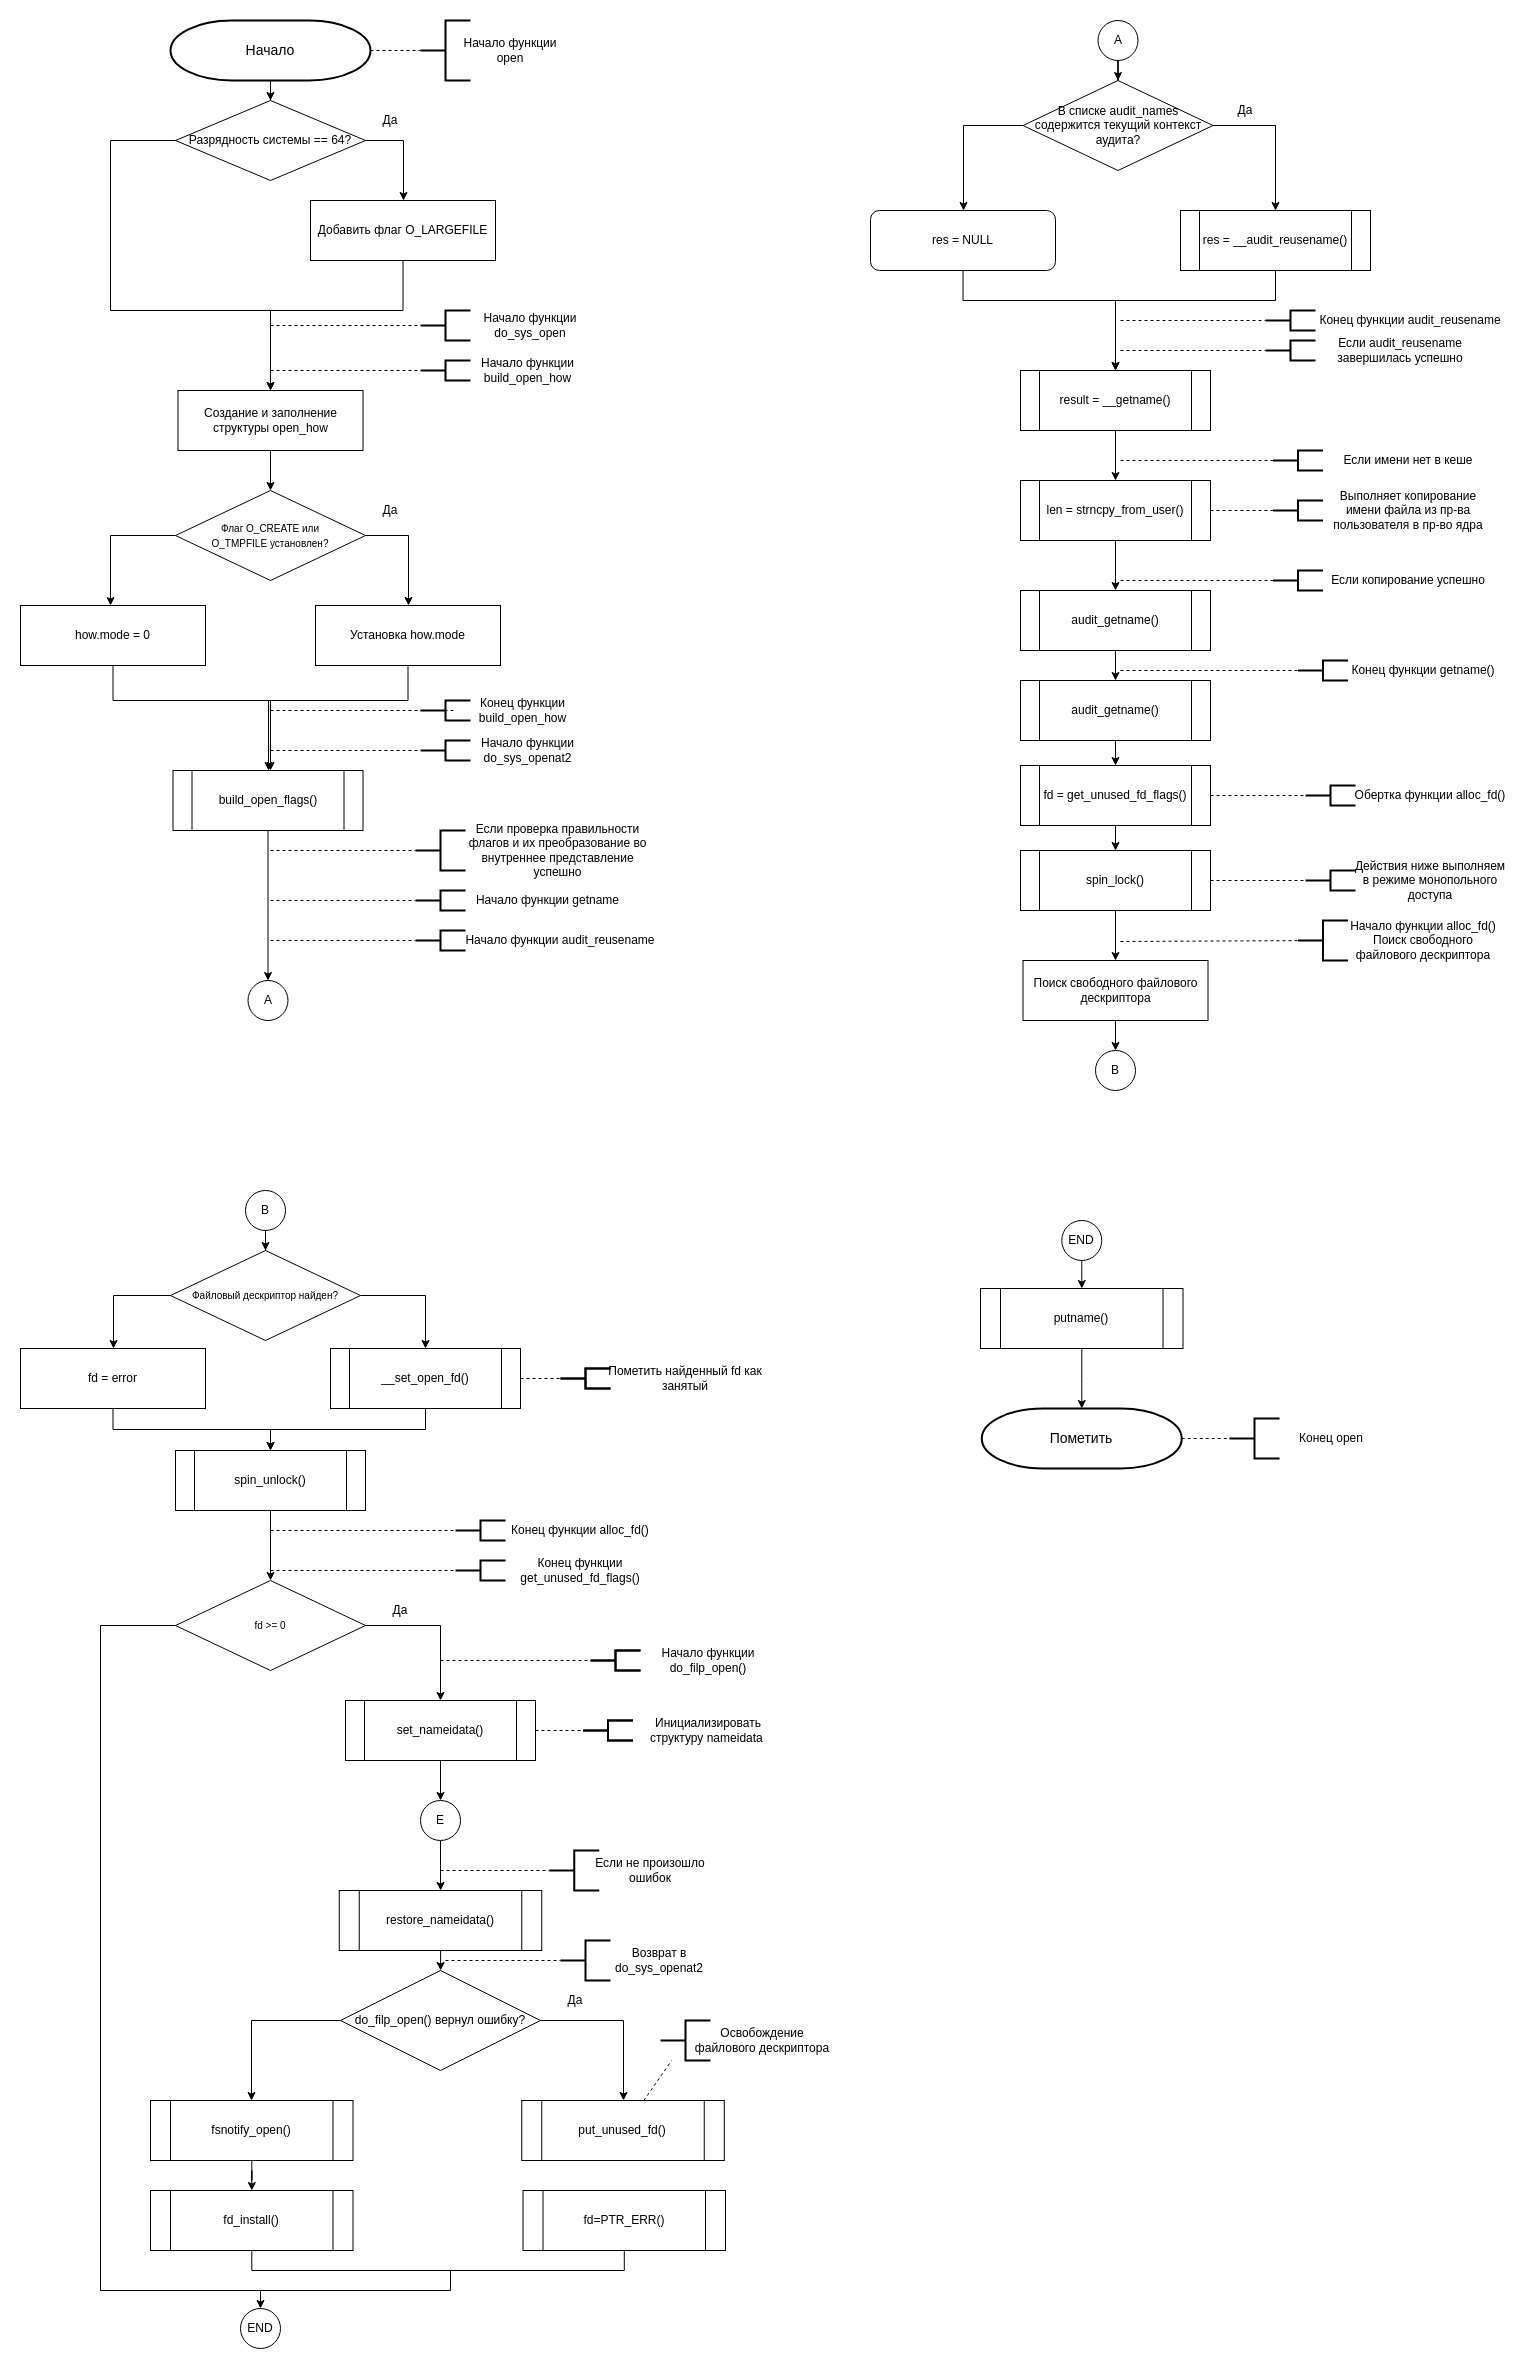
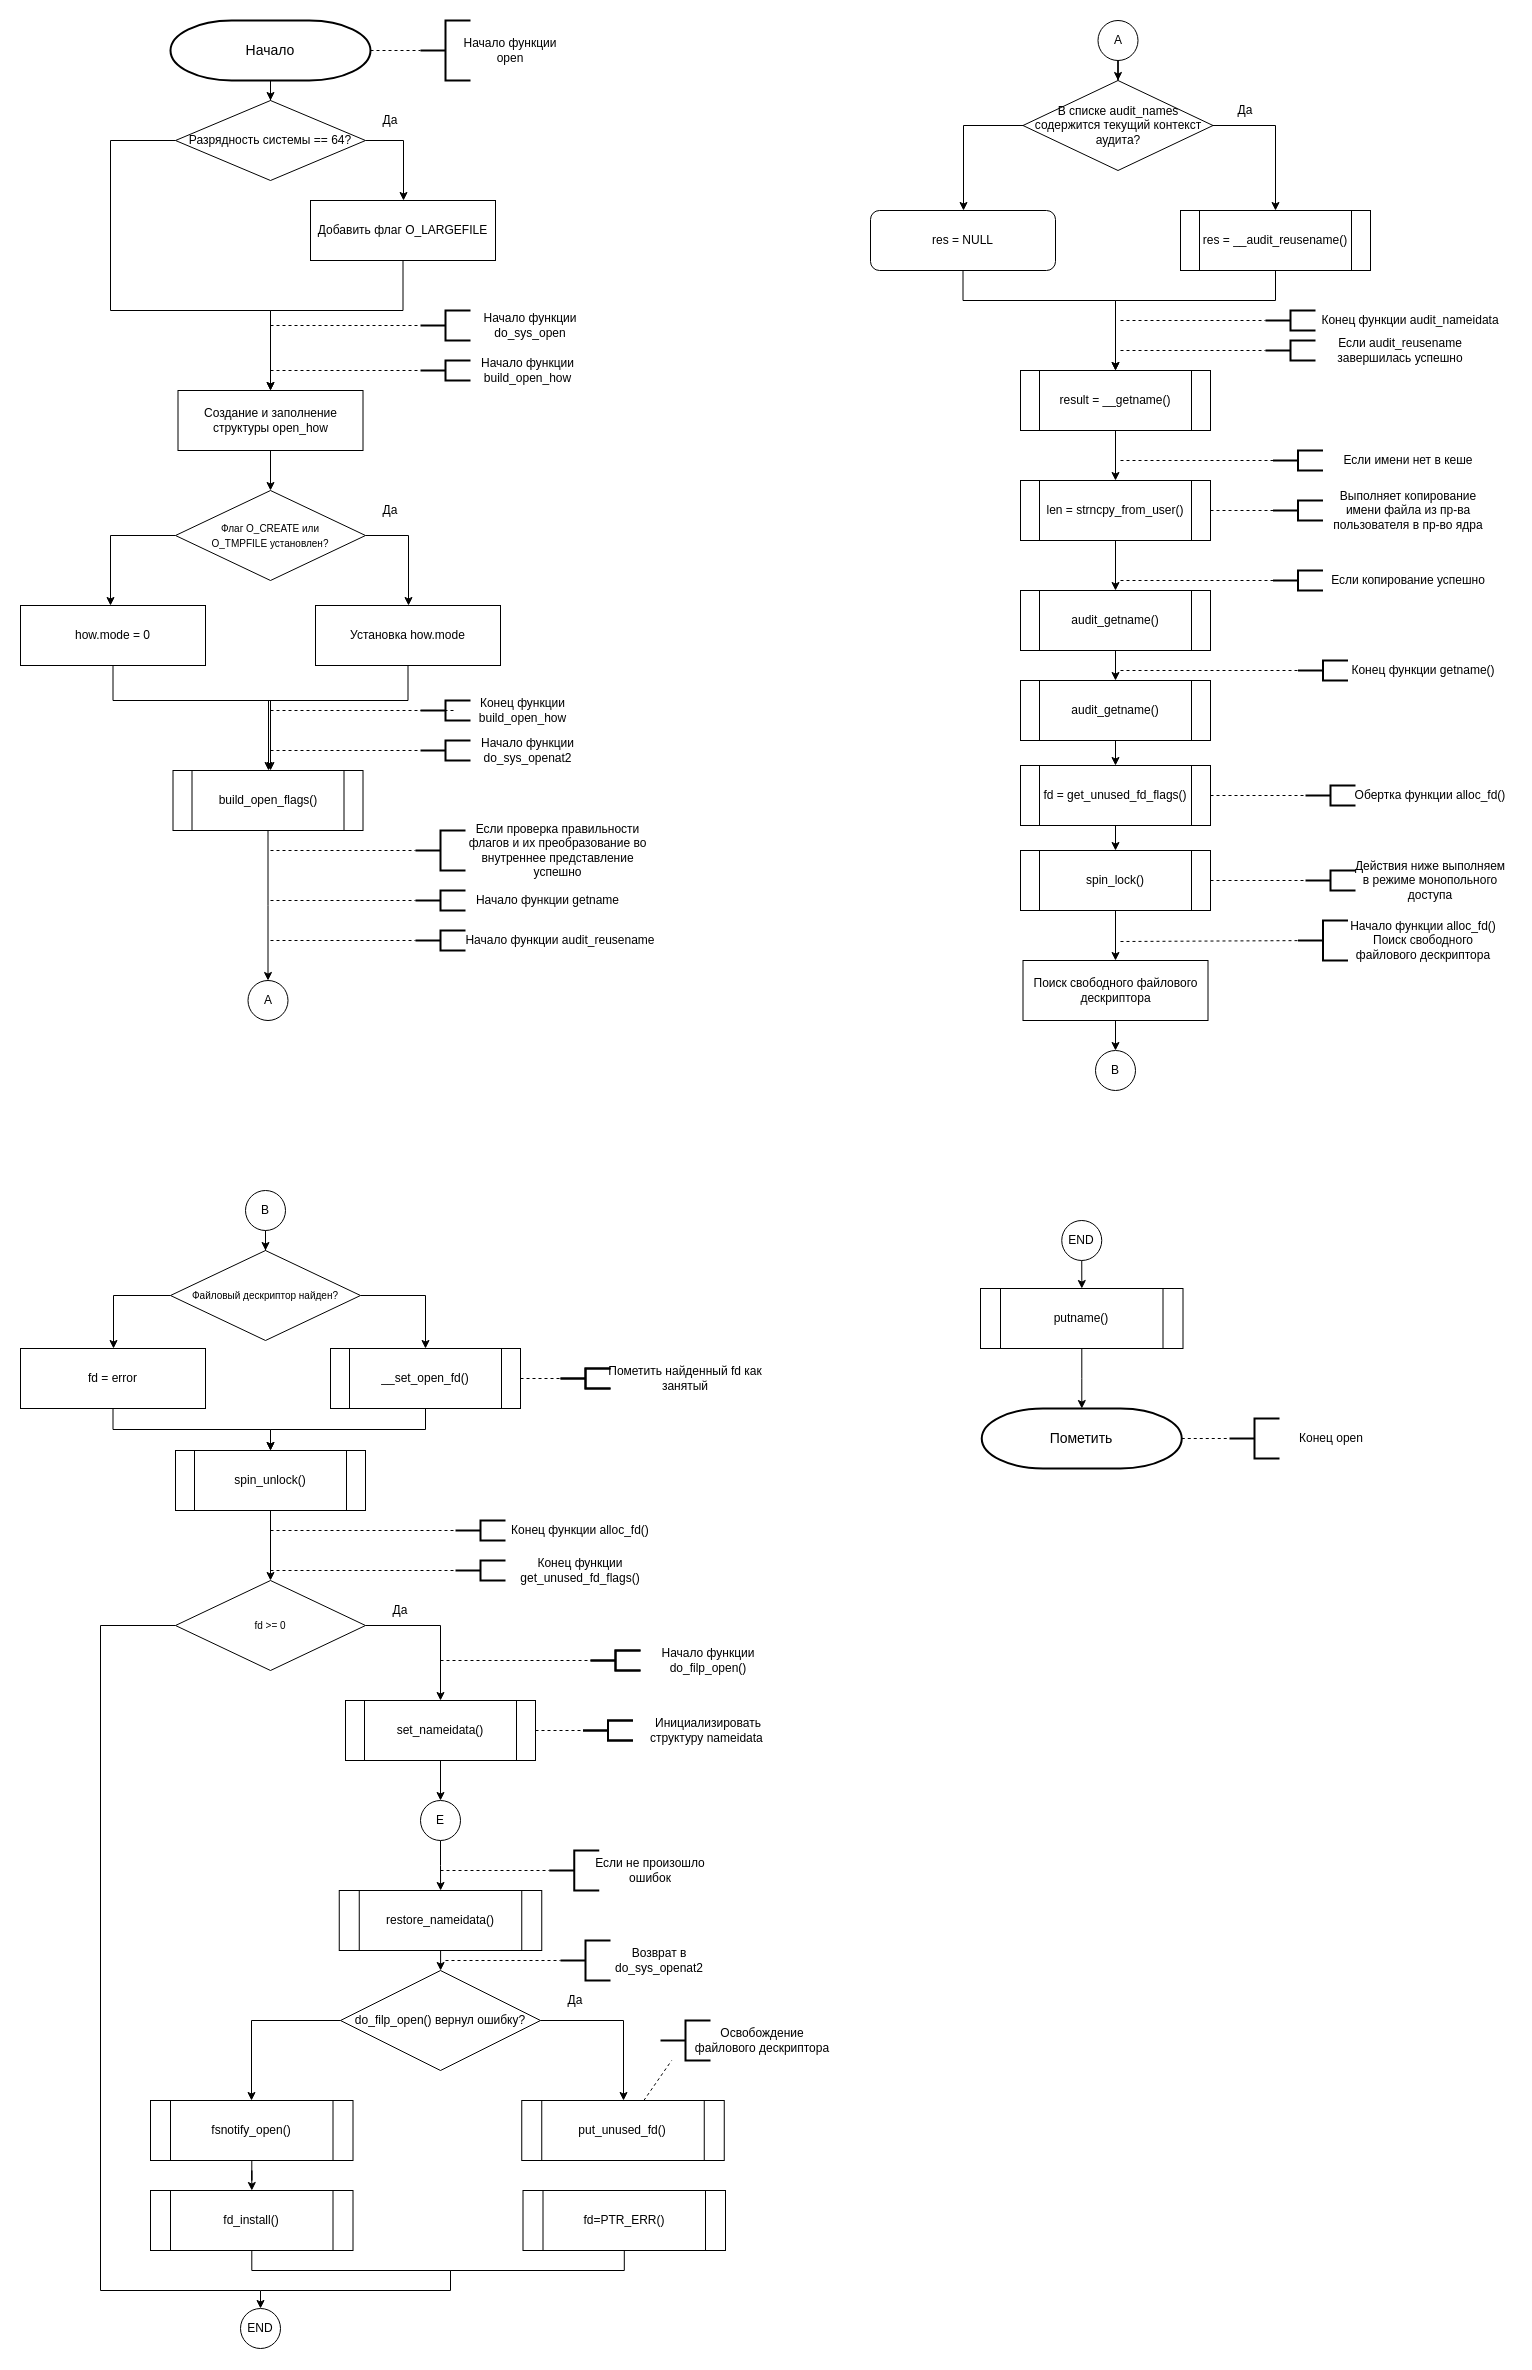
node "Конец функции audit_reusename": label "Конец функции audit_reusename" -> "Конец функции audit_nameidata"
